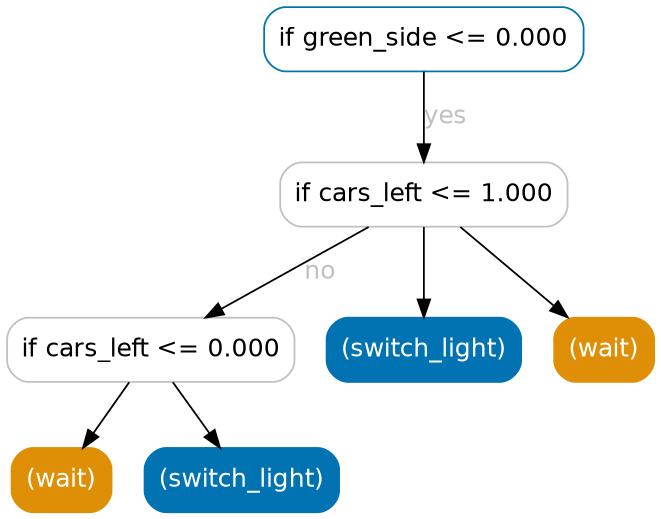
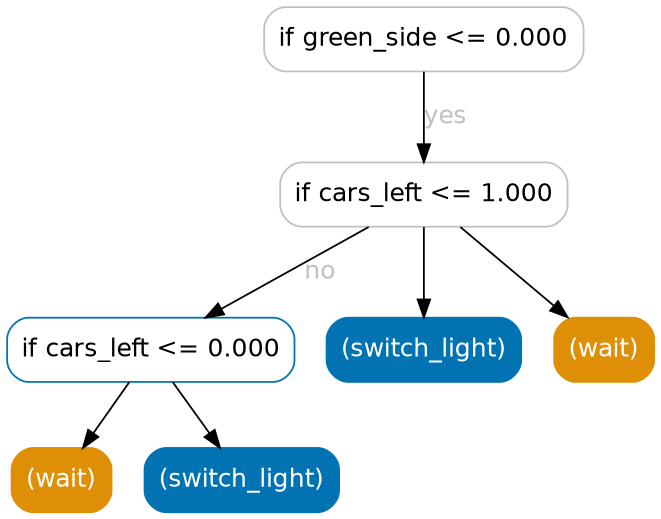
node "if green_side <= 0.000": color #0173b2 -> gray
node "if cars_left <= 0.000": color gray -> #0173b2
